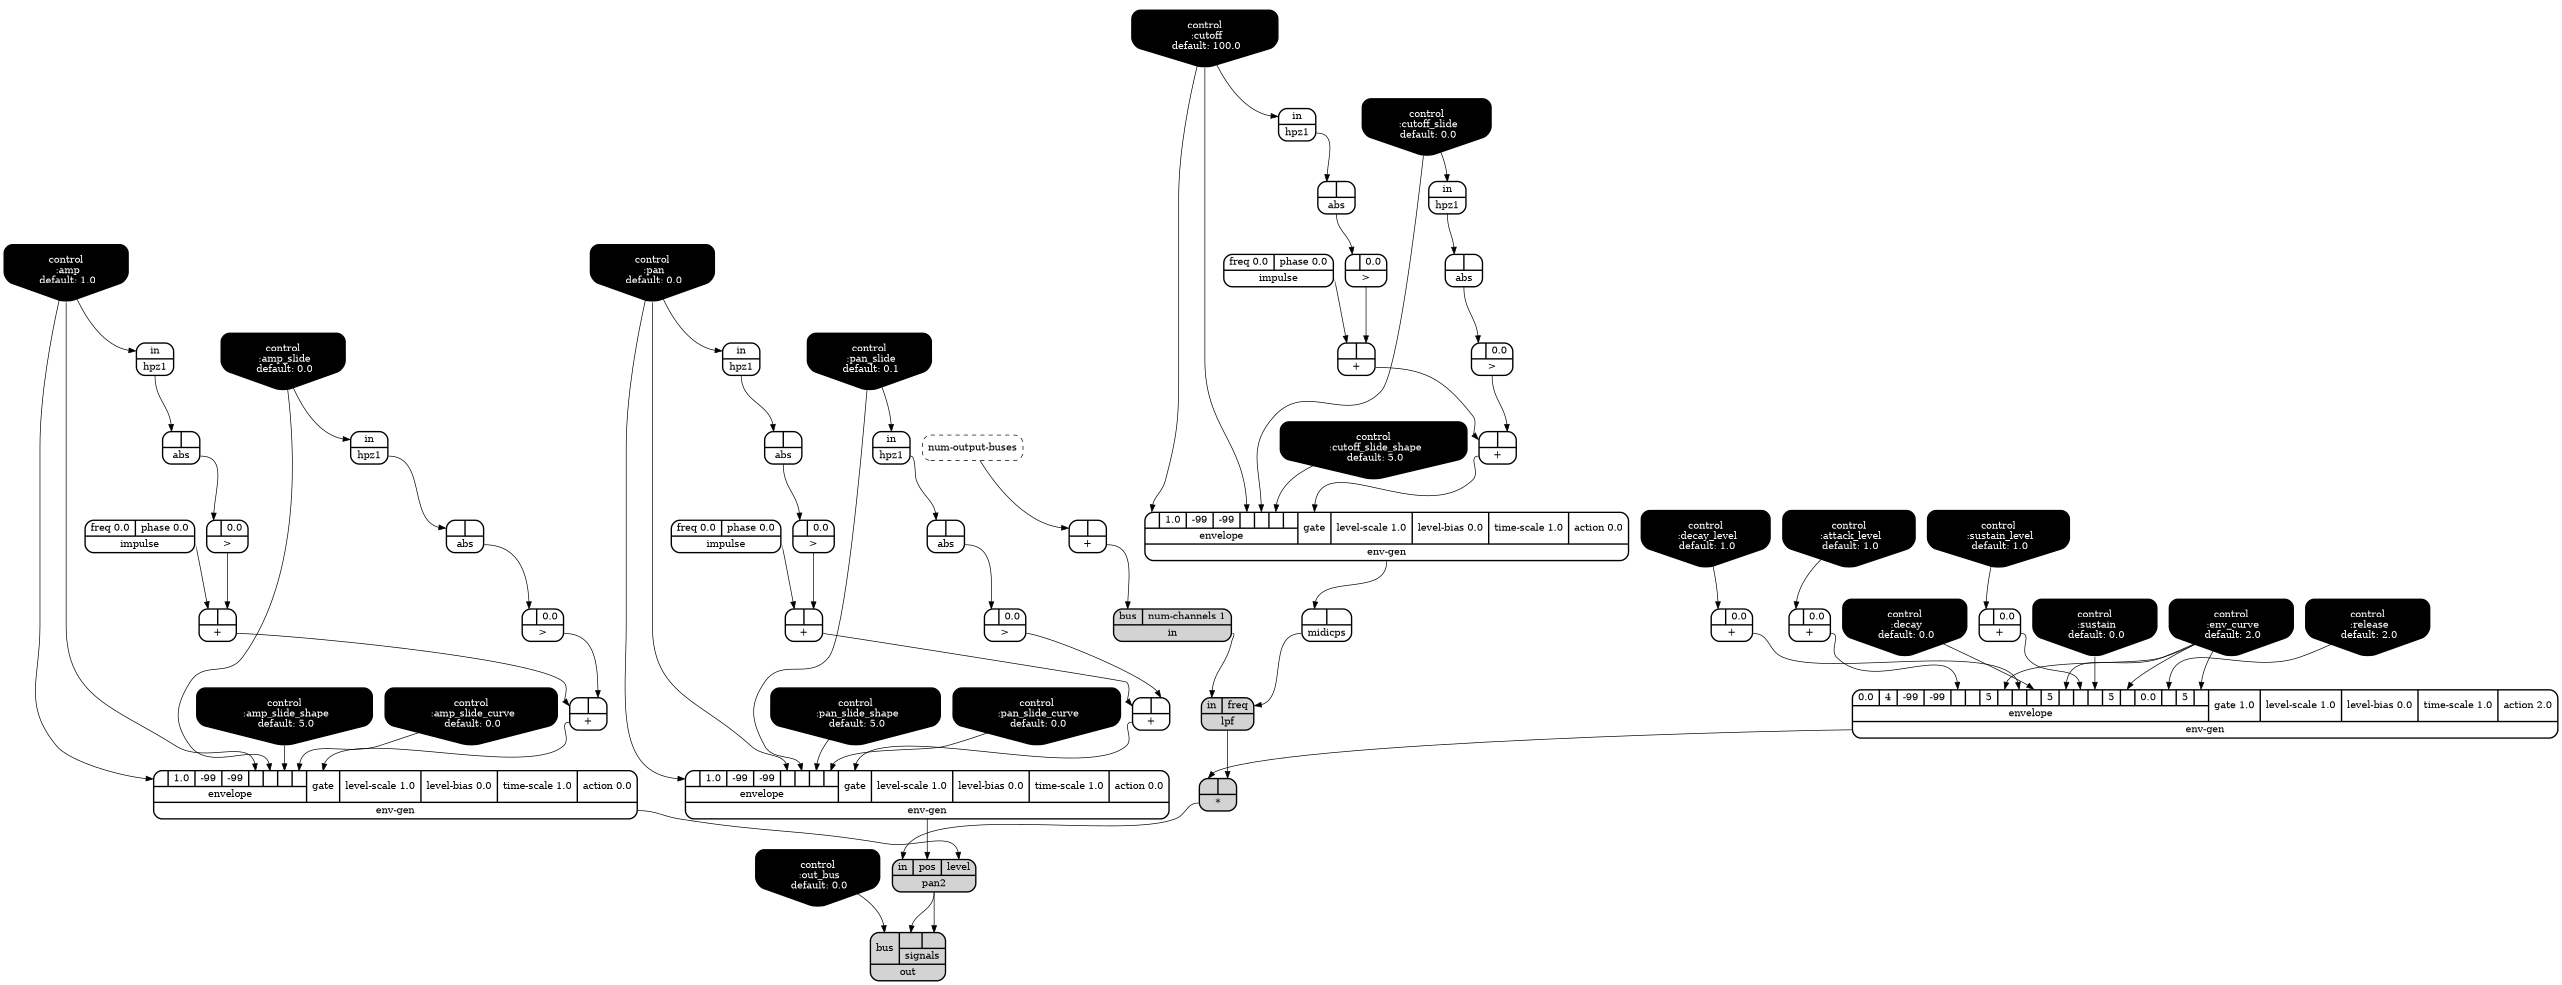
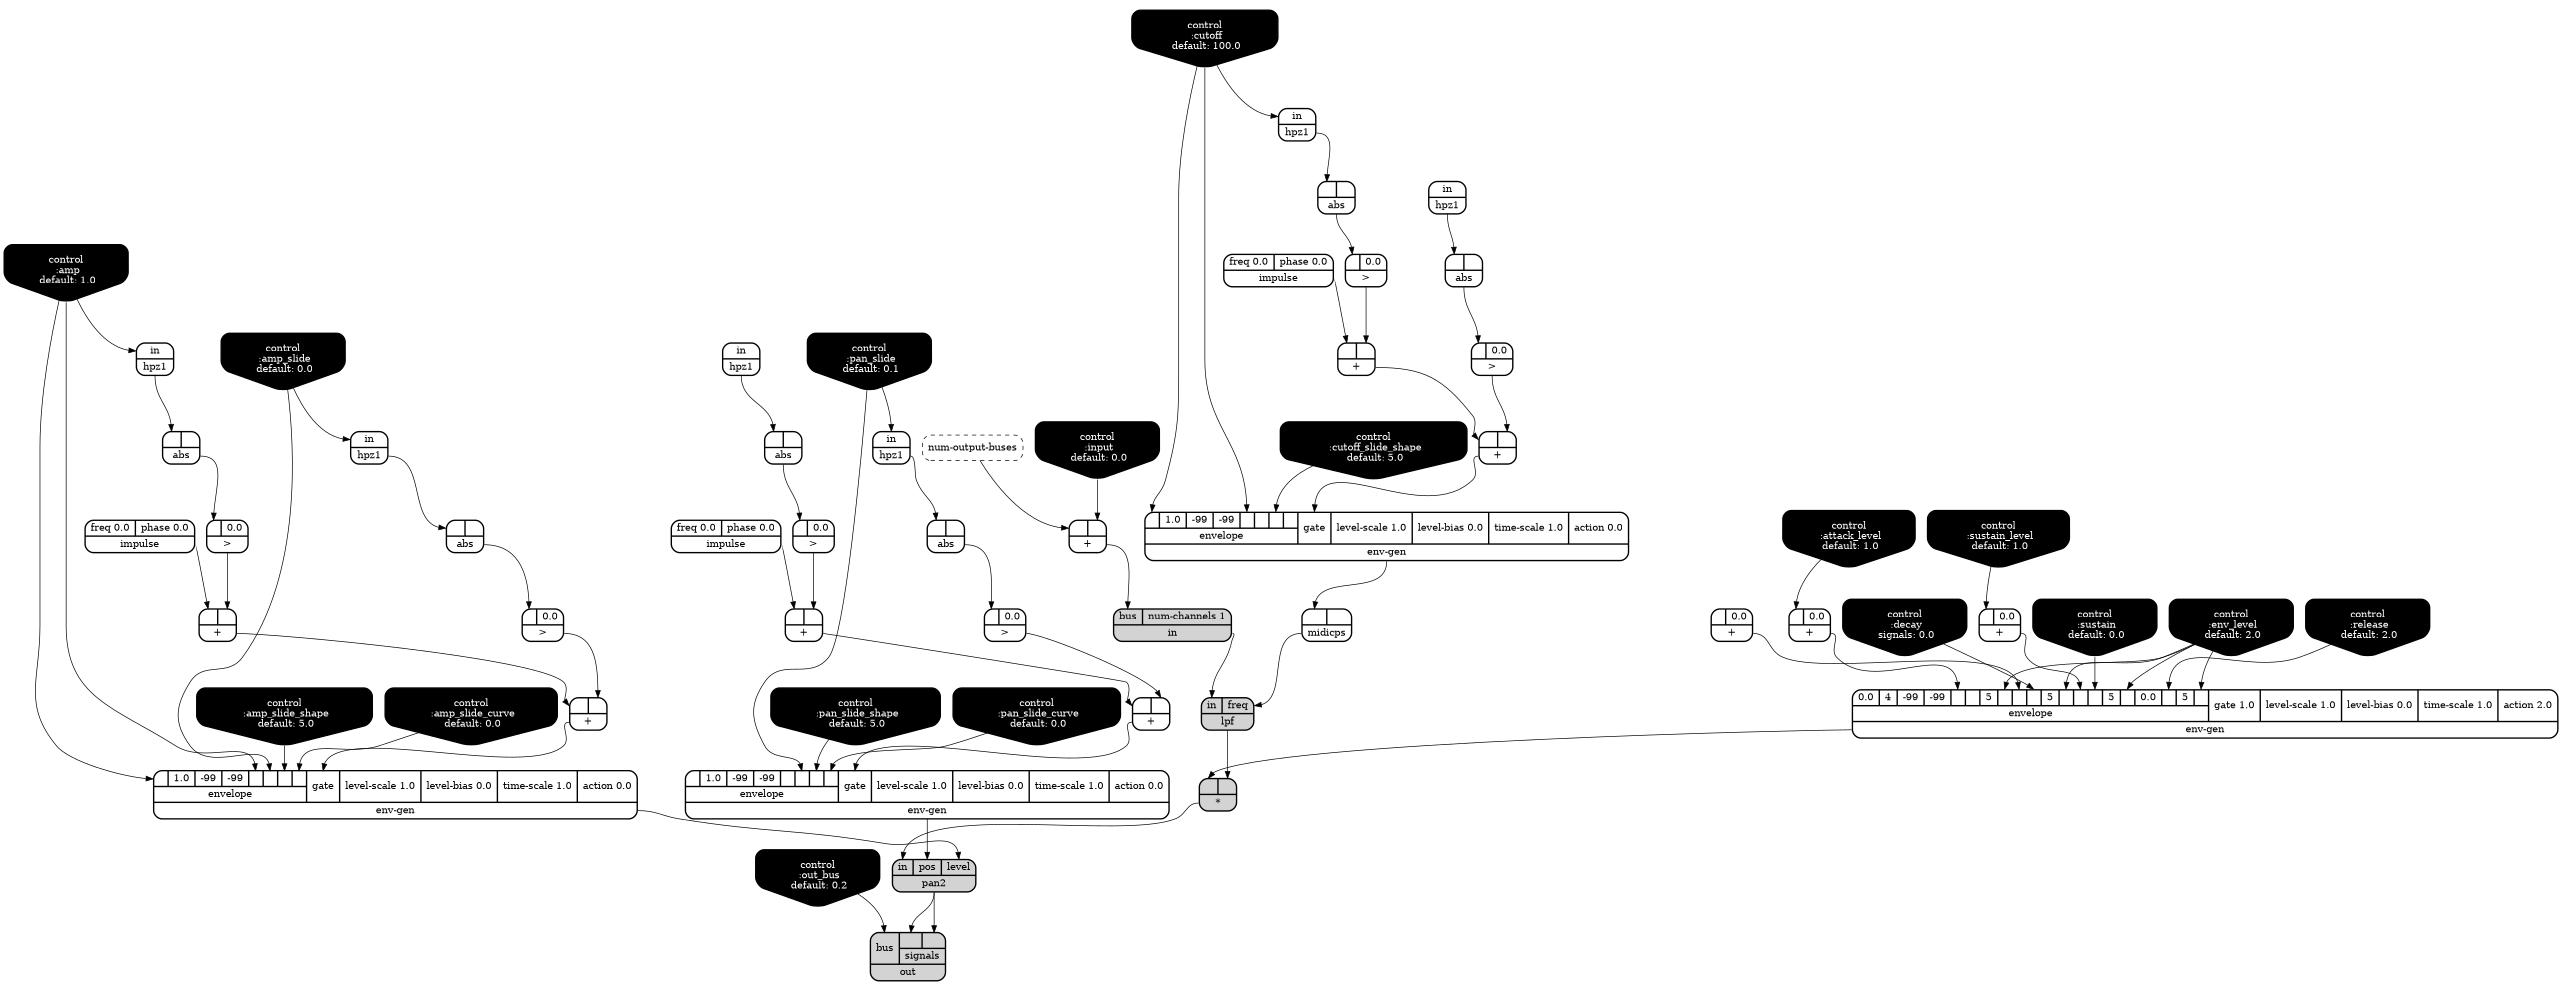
node "control :cutoff_slide default: 0.0": removed
node "control :pan default: 0.0": removed
node "control :input default: 0.0": added
node "control :decay_level default: 1.0": removed
node "control :decay default: 0.0": label "control :decay default: 0.0" -> "control :decay signals: 0.0"
node "control :env_curve default: 2.0": label "control :env_curve default: 2.0" -> "control :env_level default: 2.0"
node "control :out_bus default: 0.0": label "control :out_bus default: 0.0" -> "control :out_bus default: 0.2"
